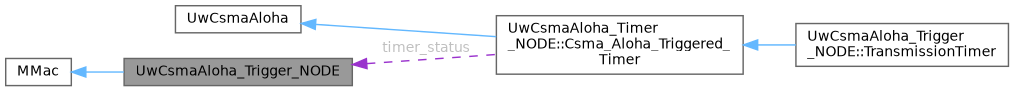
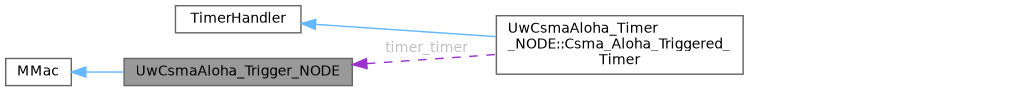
node "UwCsmaAloha": label "UwCsmaAloha" -> "TimerHandler"
node "UwCsmaAloha_Trigger _NODE::TransmissionTimer": removed
edge "UwCsmaAloha_Timer _NODE::Csma_Aloha_Triggered_ Timer" -> "UwCsmaAloha_Trigger_NODE": label " timer_status" -> " timer_timer"
